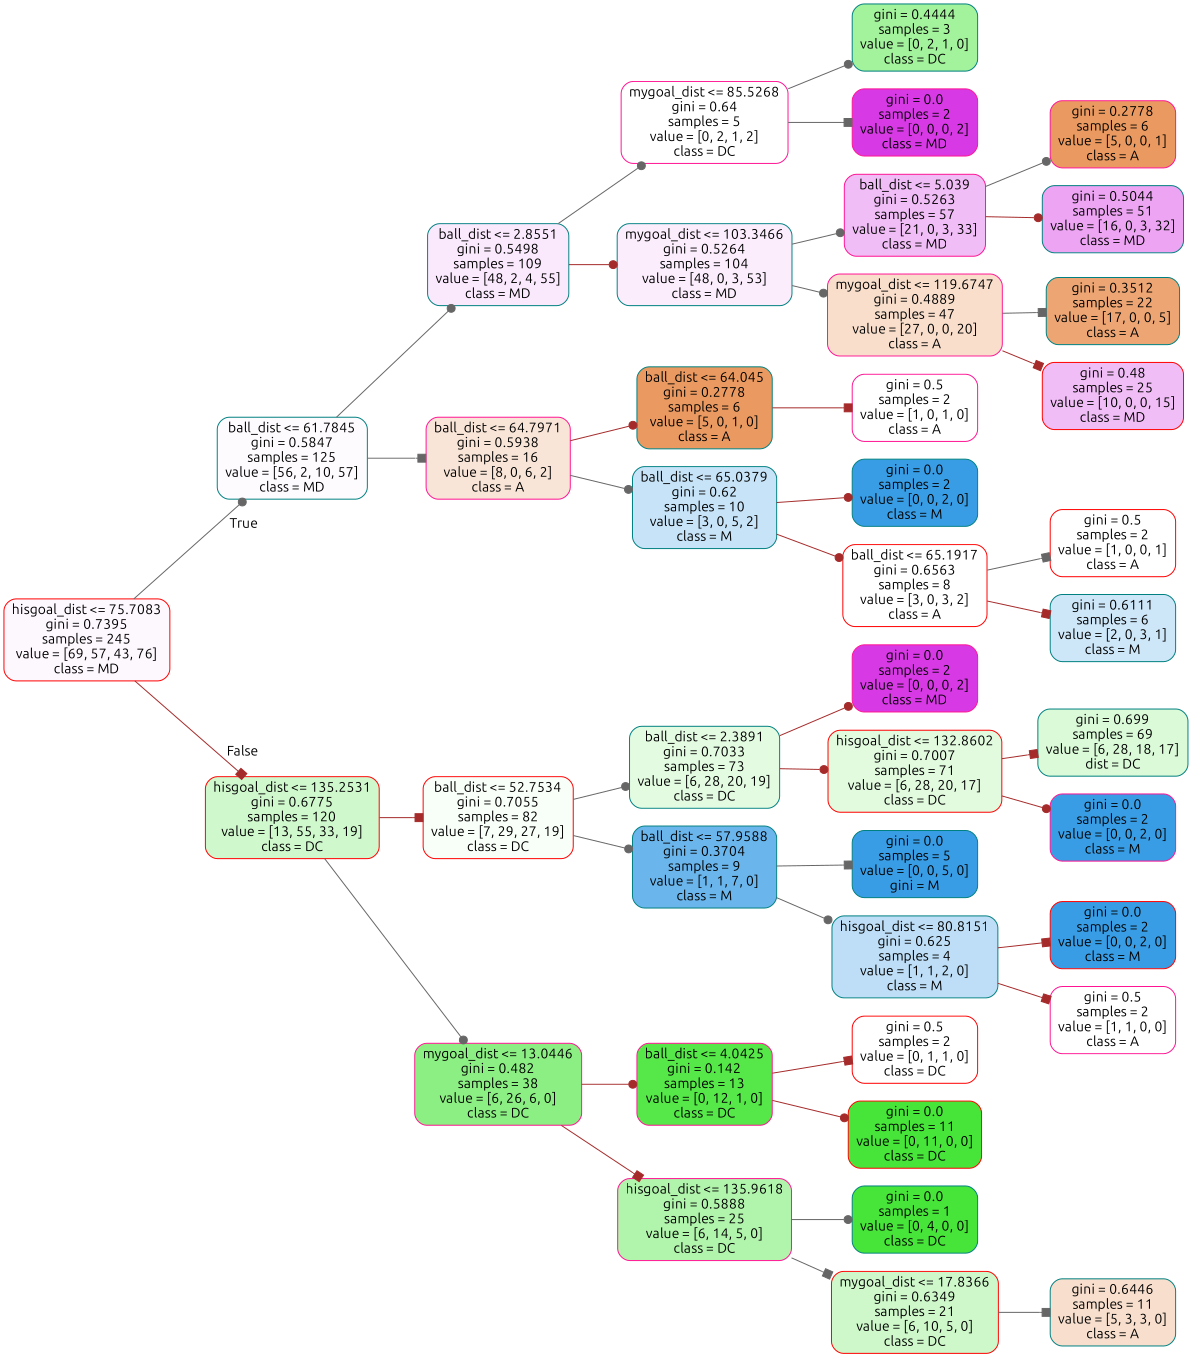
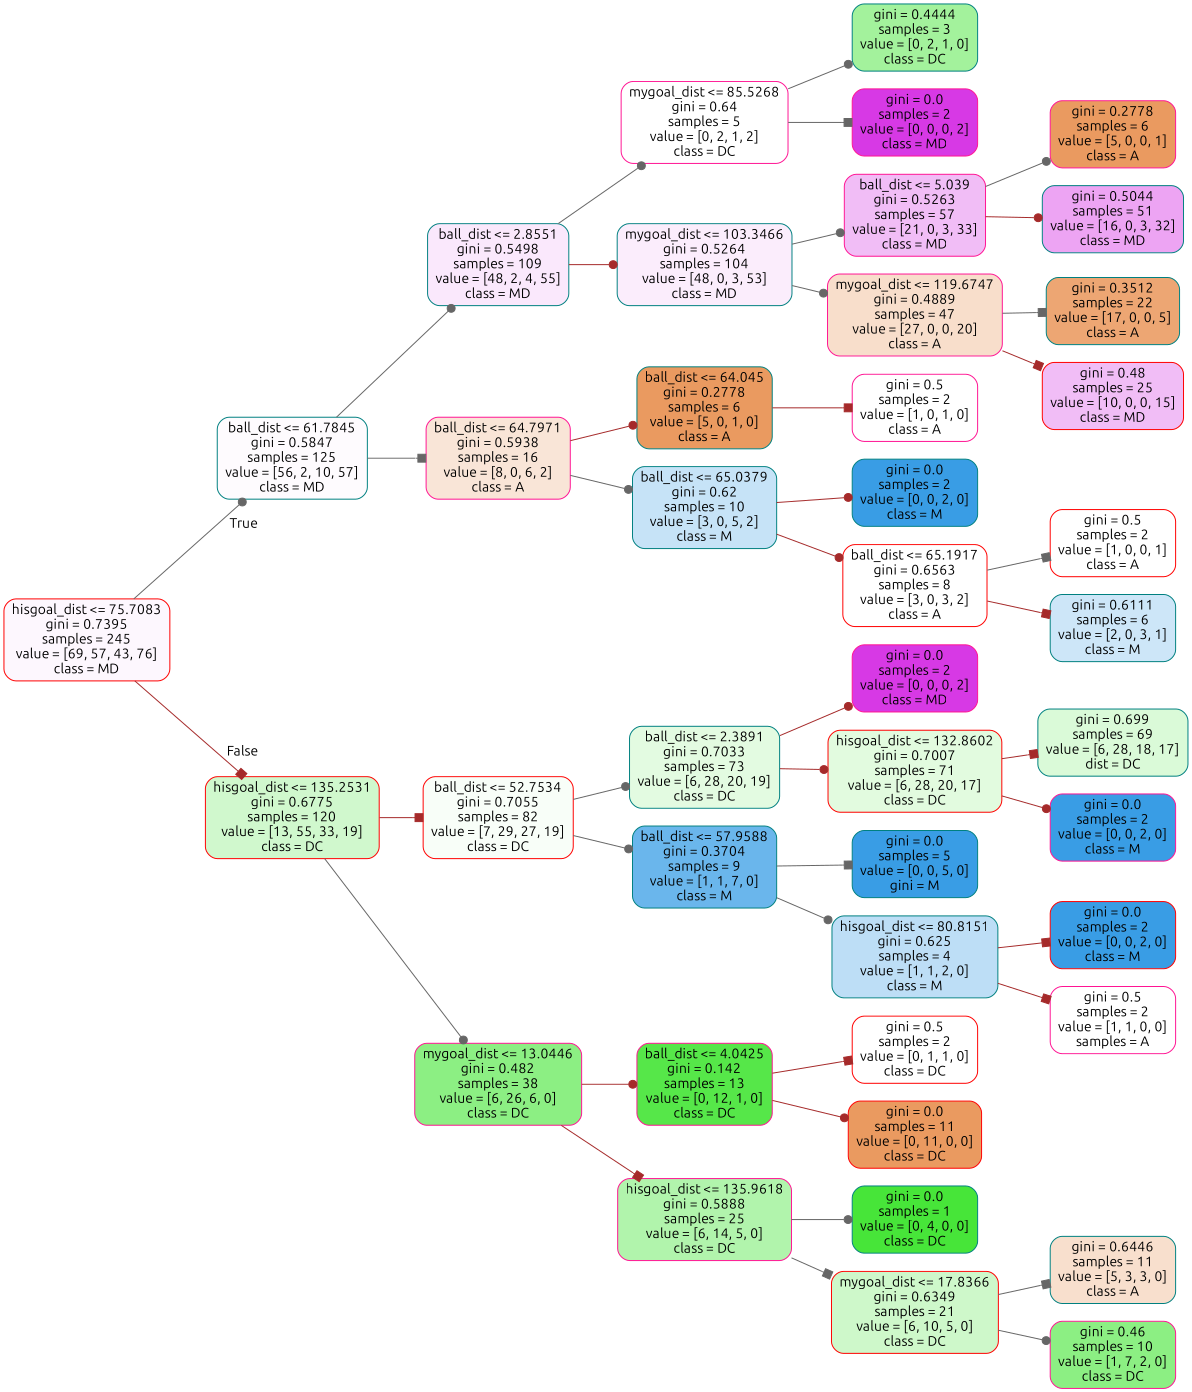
node "gini = 0.5 samples = 2 value = [1, 1, 0, 0] class = A": label "gini = 0.5 samples = 2 value = [1, 1, 0, 0] class = A" -> "gini = 0.5 samples = 2 value = [1, 1, 0, 0] samples = A"
node "gini = 0.0 samples = 11 value = [0, 11, 0, 0] class = DC": fillcolor #47e539ff -> #e58139cc
node "gini = 0.46 samples = 10 value = [1, 7, 2, 0] class = DC": added
